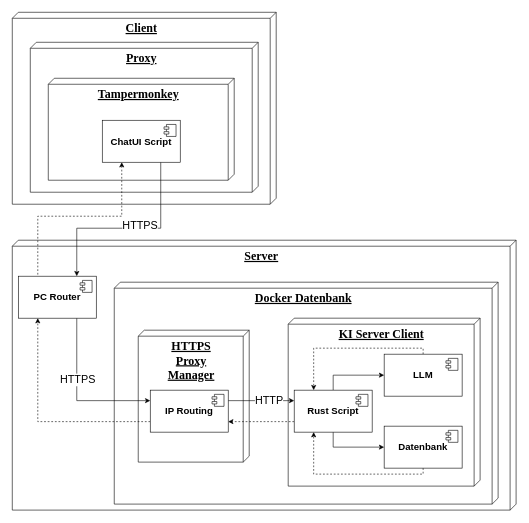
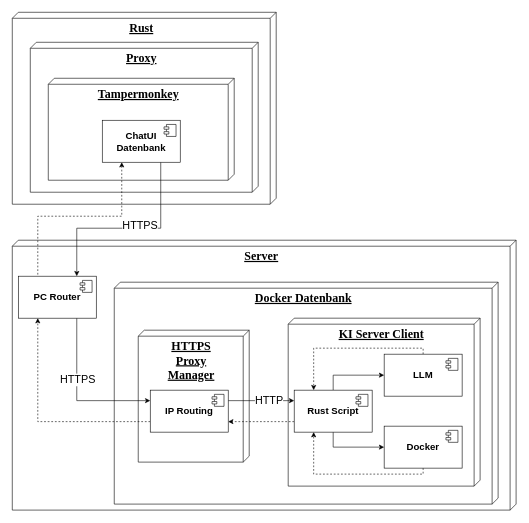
node "Client": label "Client" -> "Rust"
node "ChatUI Script": label "ChatUI Script" -> "ChatUI Datenbank"
node "Datenbank": label "Datenbank" -> "Docker"
